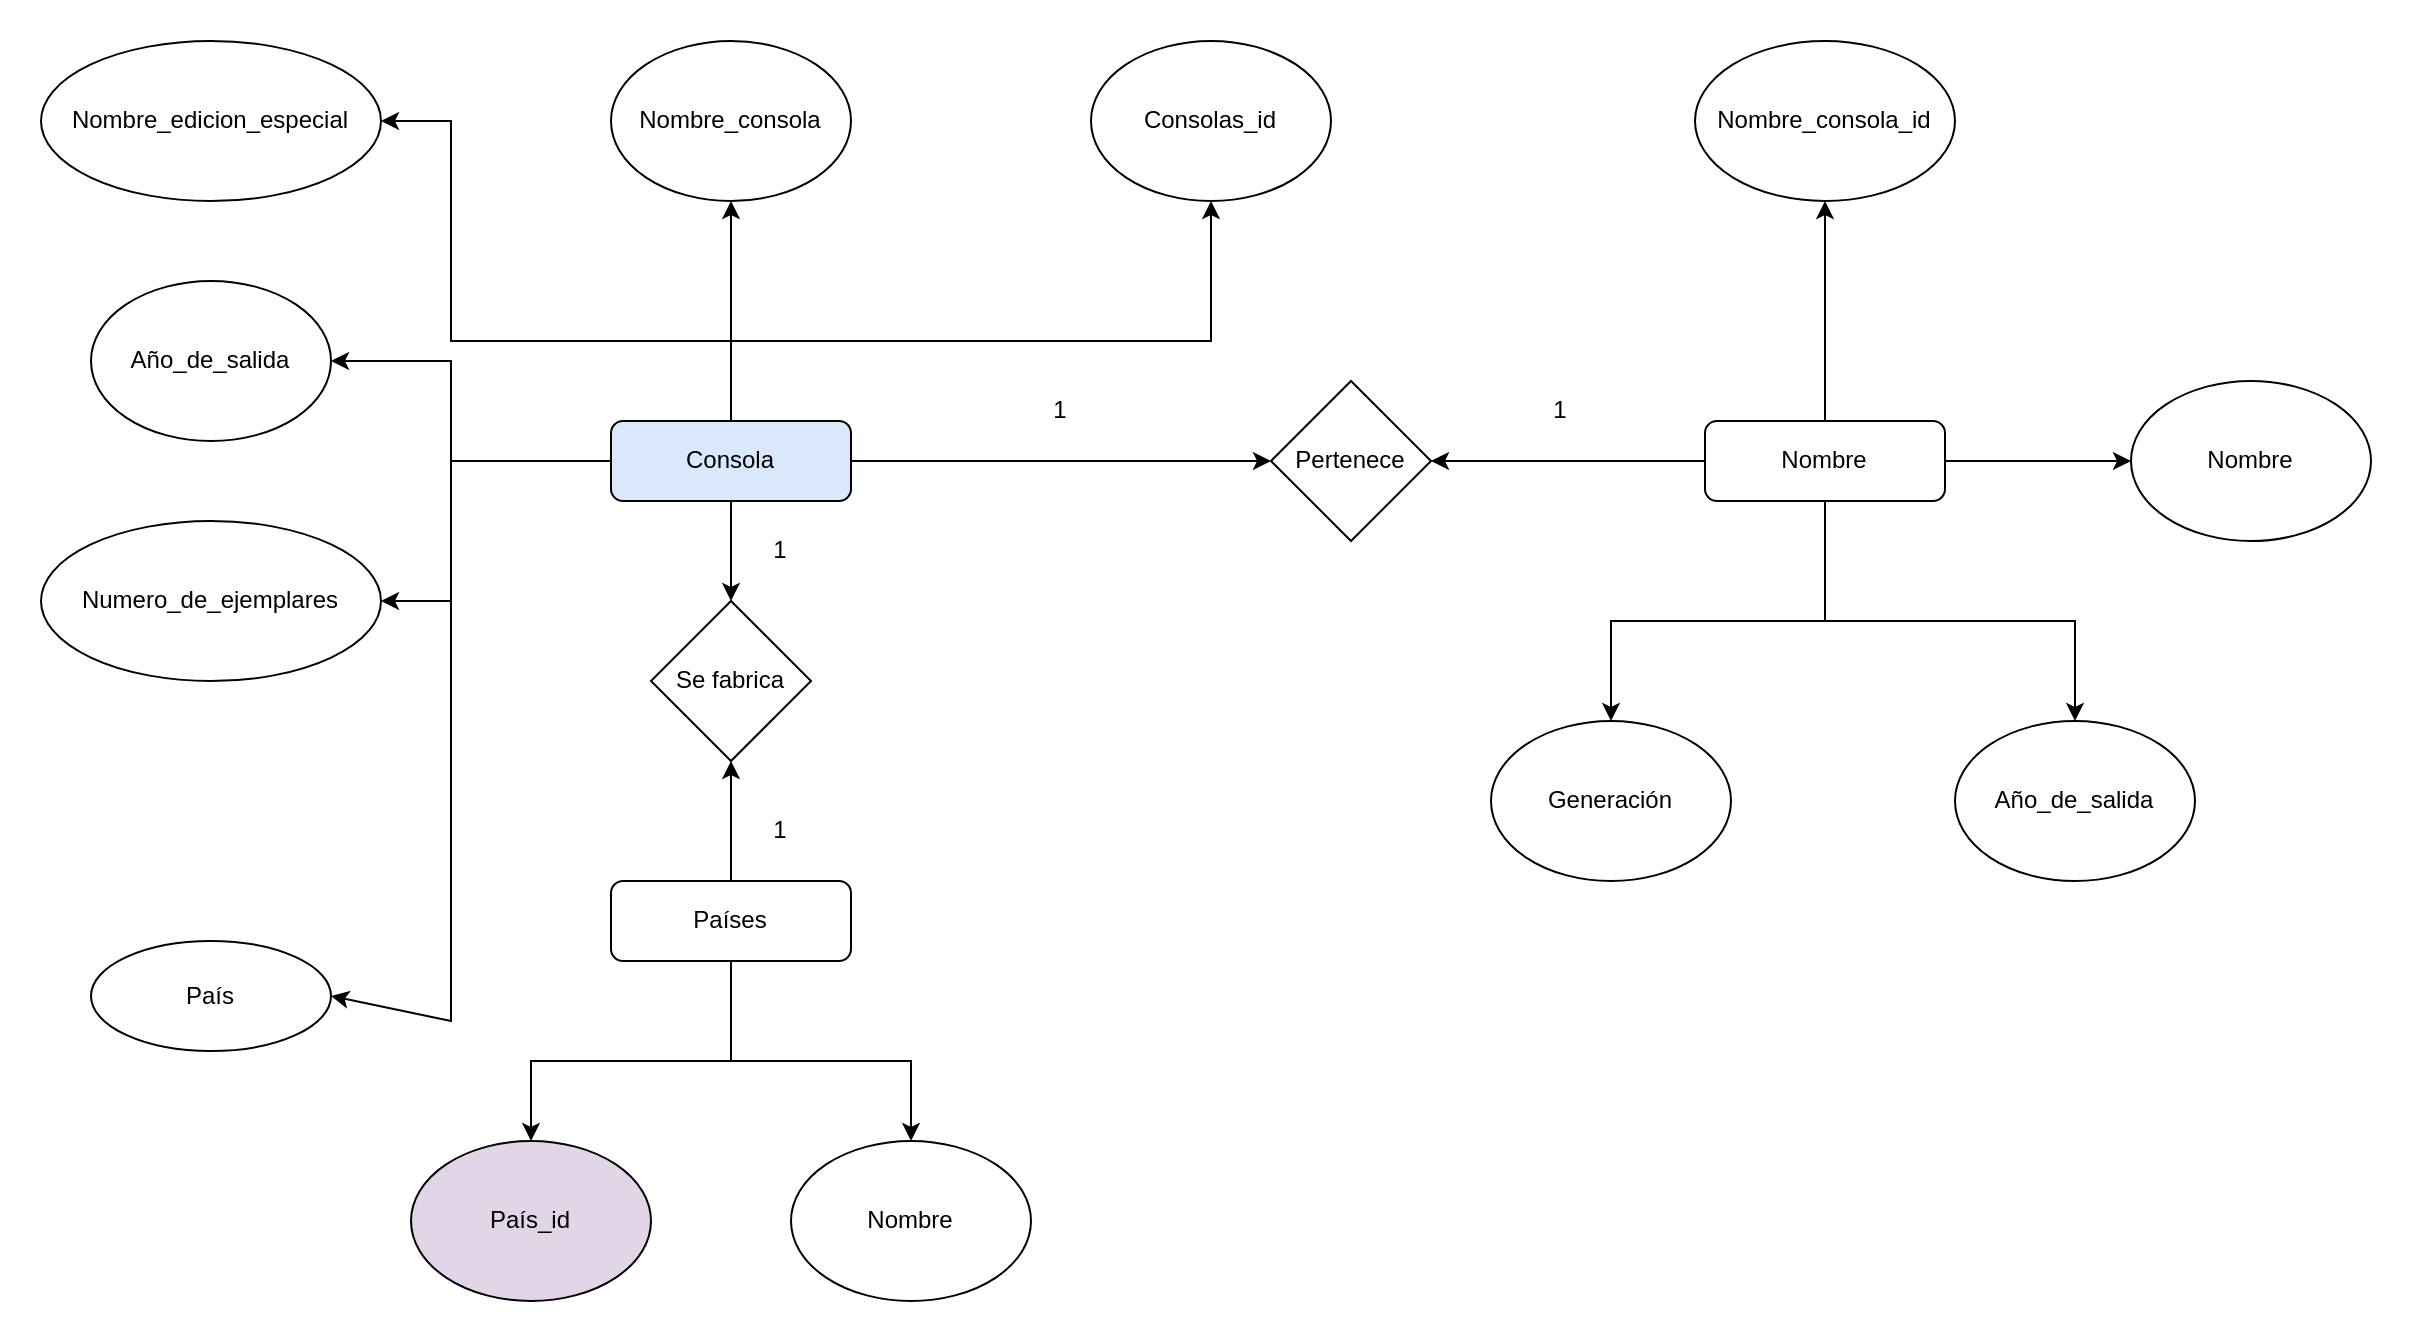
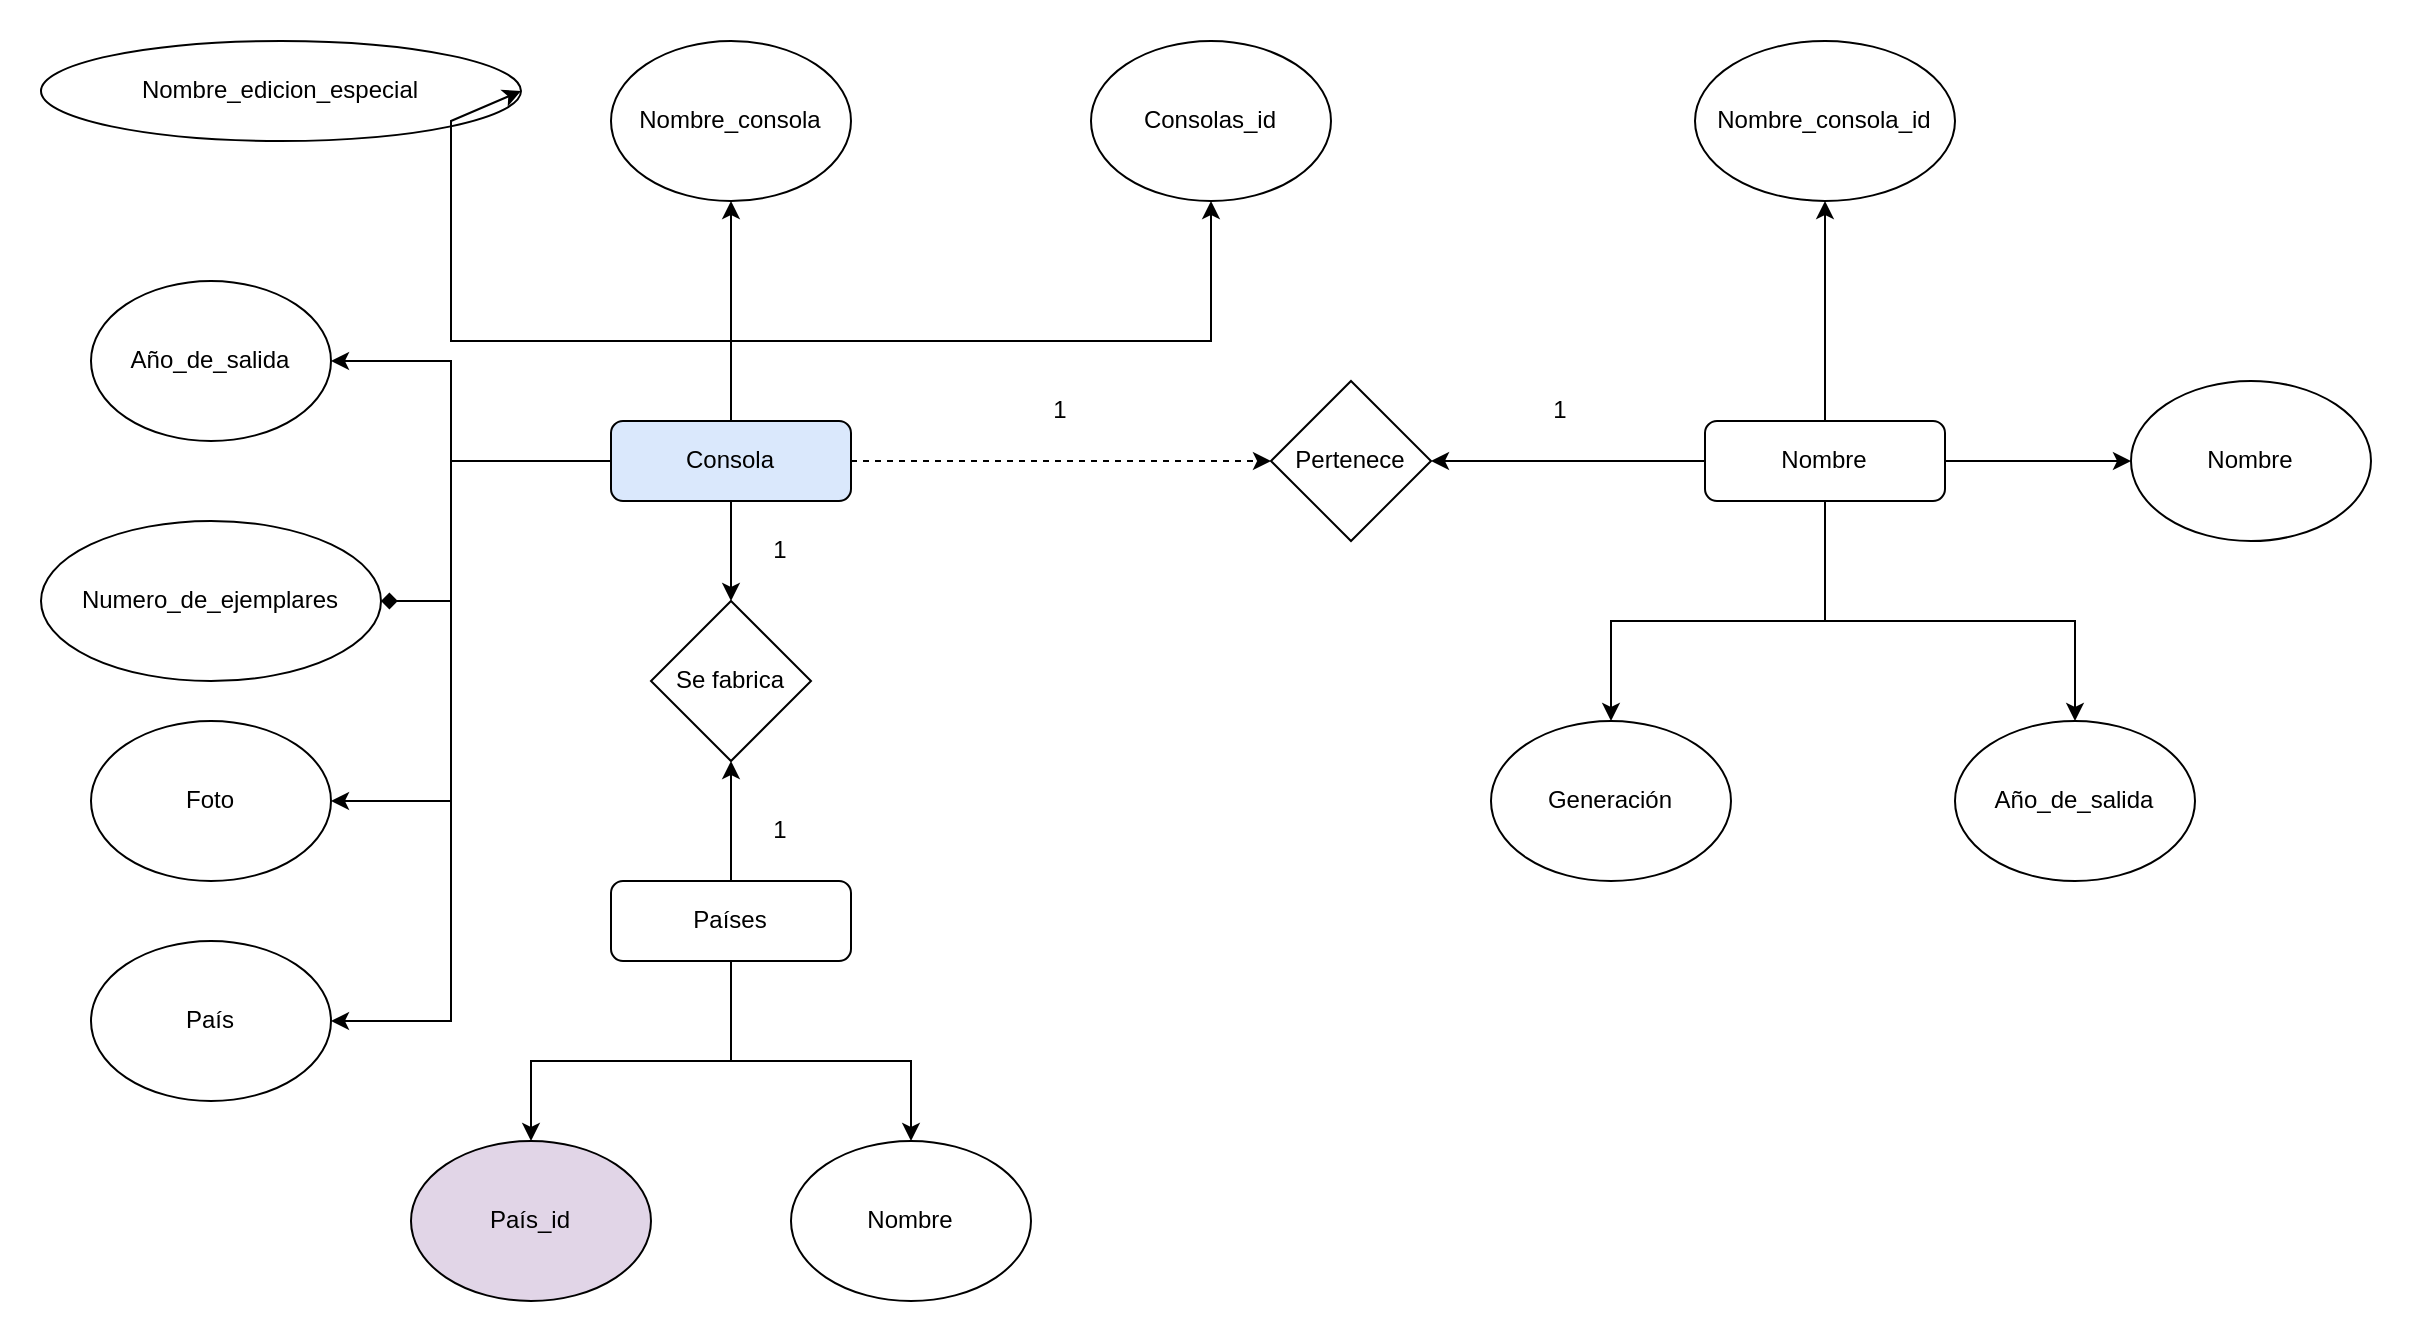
node "Nombre_edicion_especial": size 340x160 -> 480x100
edge "Consola" -> "Pertenece": style solid -> dashed
edge "Consola" -> "Numero_de_ejemplares": arrowhead classic -> diamond
node "Foto": added
edge "Consola" -> "Foto": added
node "País": size 240x110 -> 240x160
